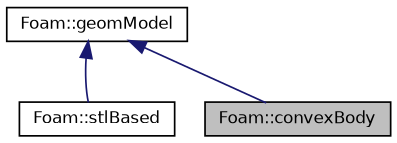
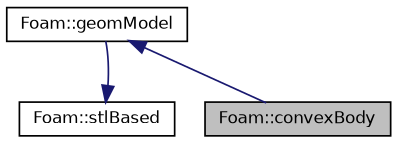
edge "Foam::stlBased" -> "Foam::geomModel": reversed
